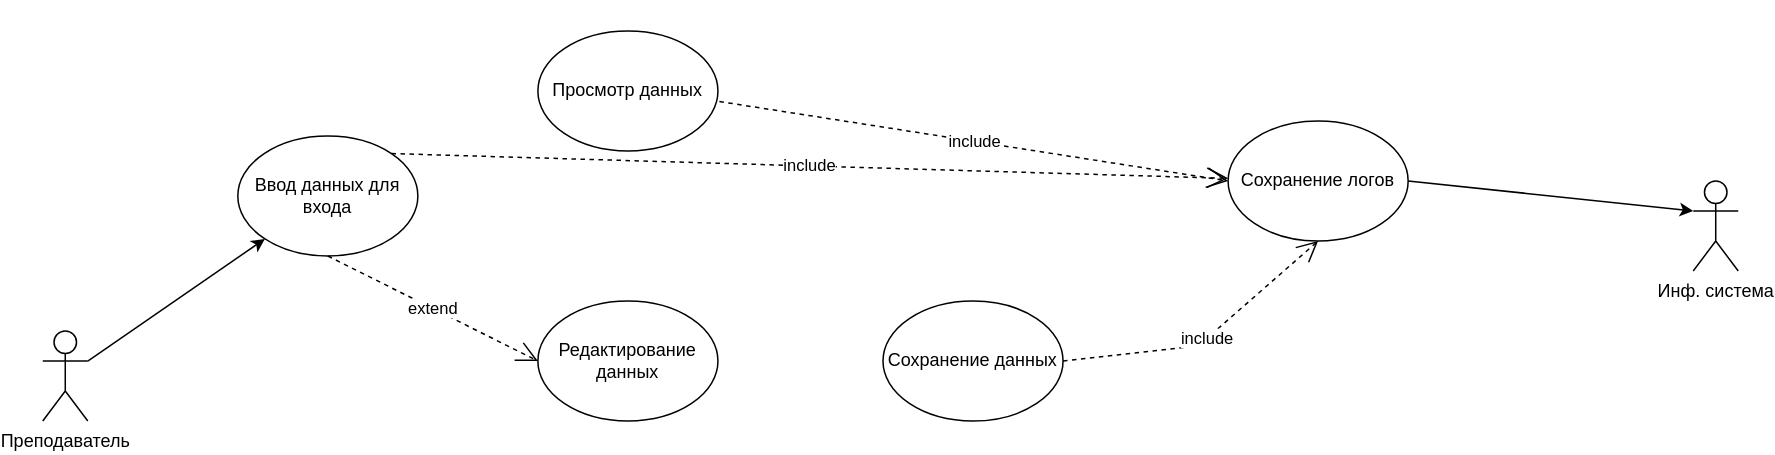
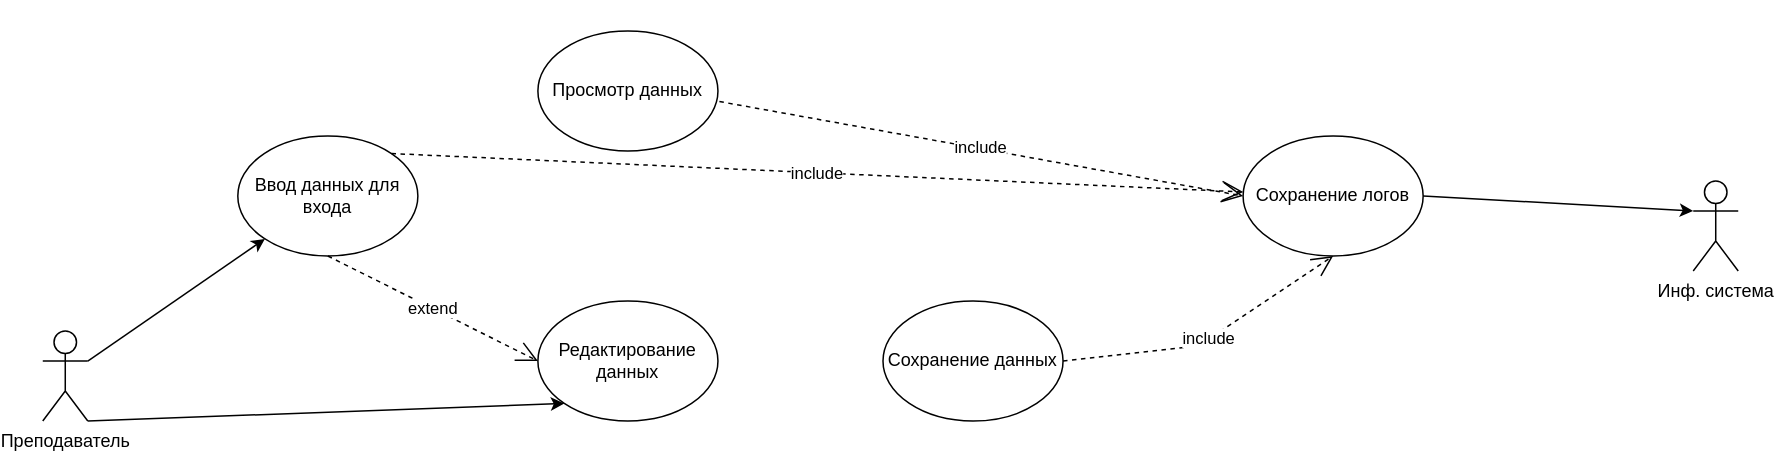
node "Сохранение логов": moved (1318, 181) -> (1333, 196)
edge "Преподаватель" -> "Редактирование данных": added
